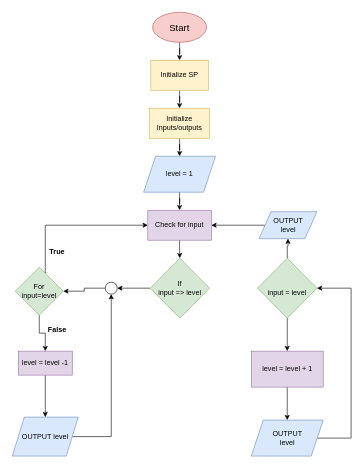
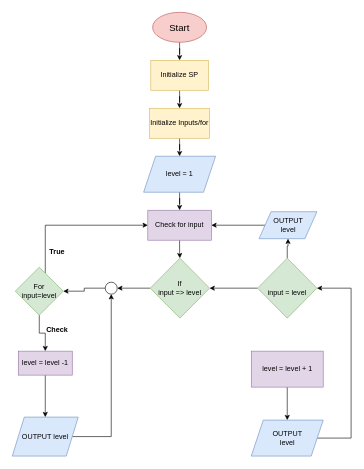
node "Initialize Inputs/outputs": label "Initialize Inputs/outputs" -> "Initialize Inputs/for"
node "False": label "False" -> "Check"
edge "input = level" -> "level = level + 1": now "input = level" -> "If input => level"
